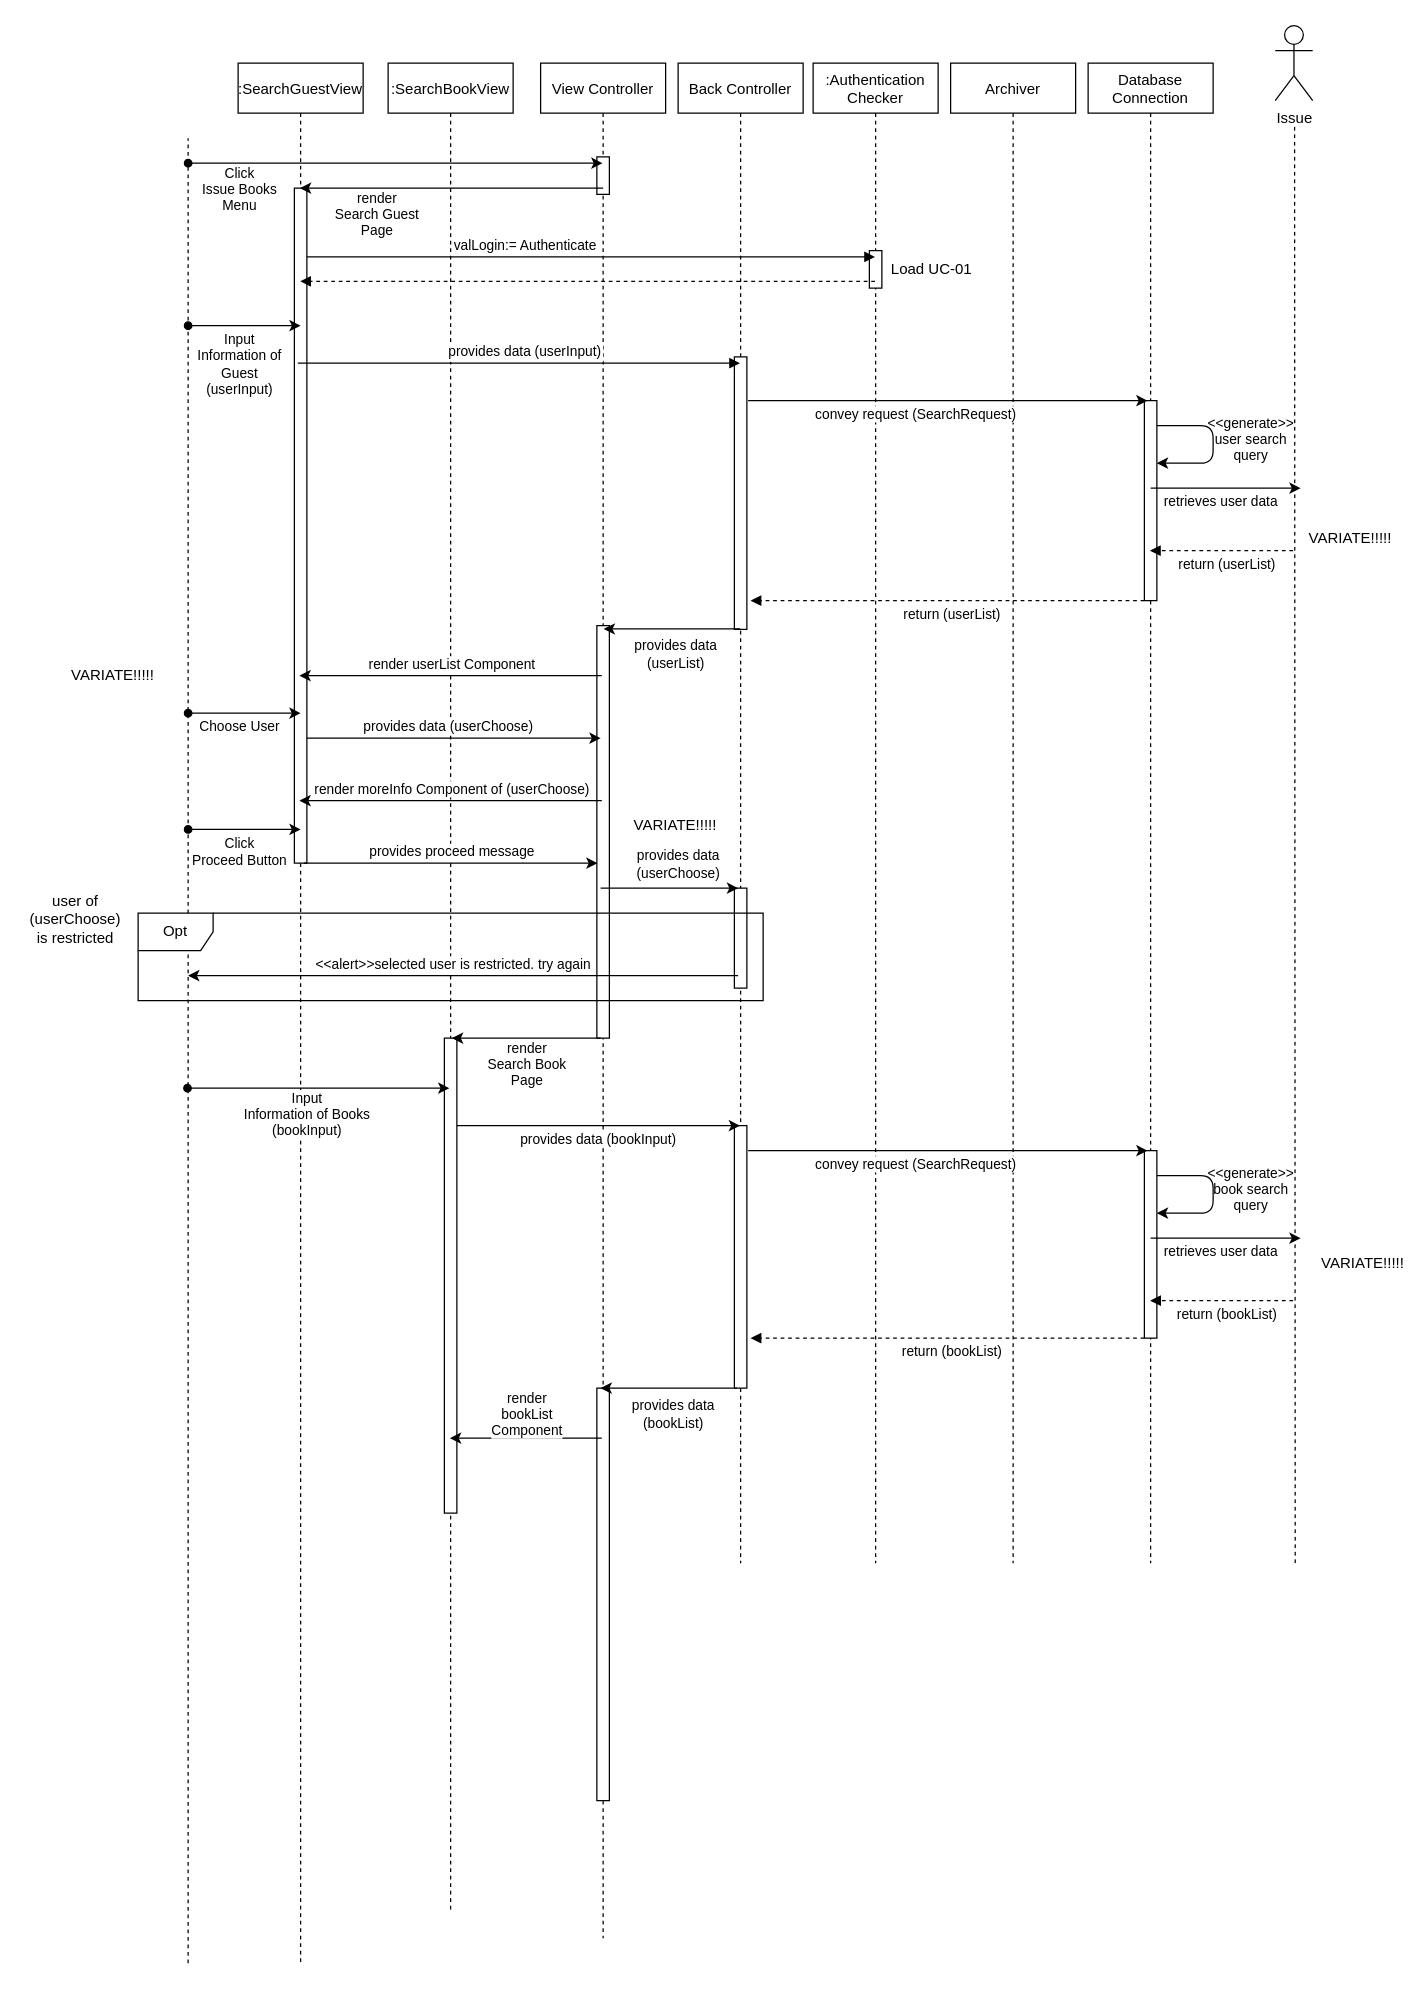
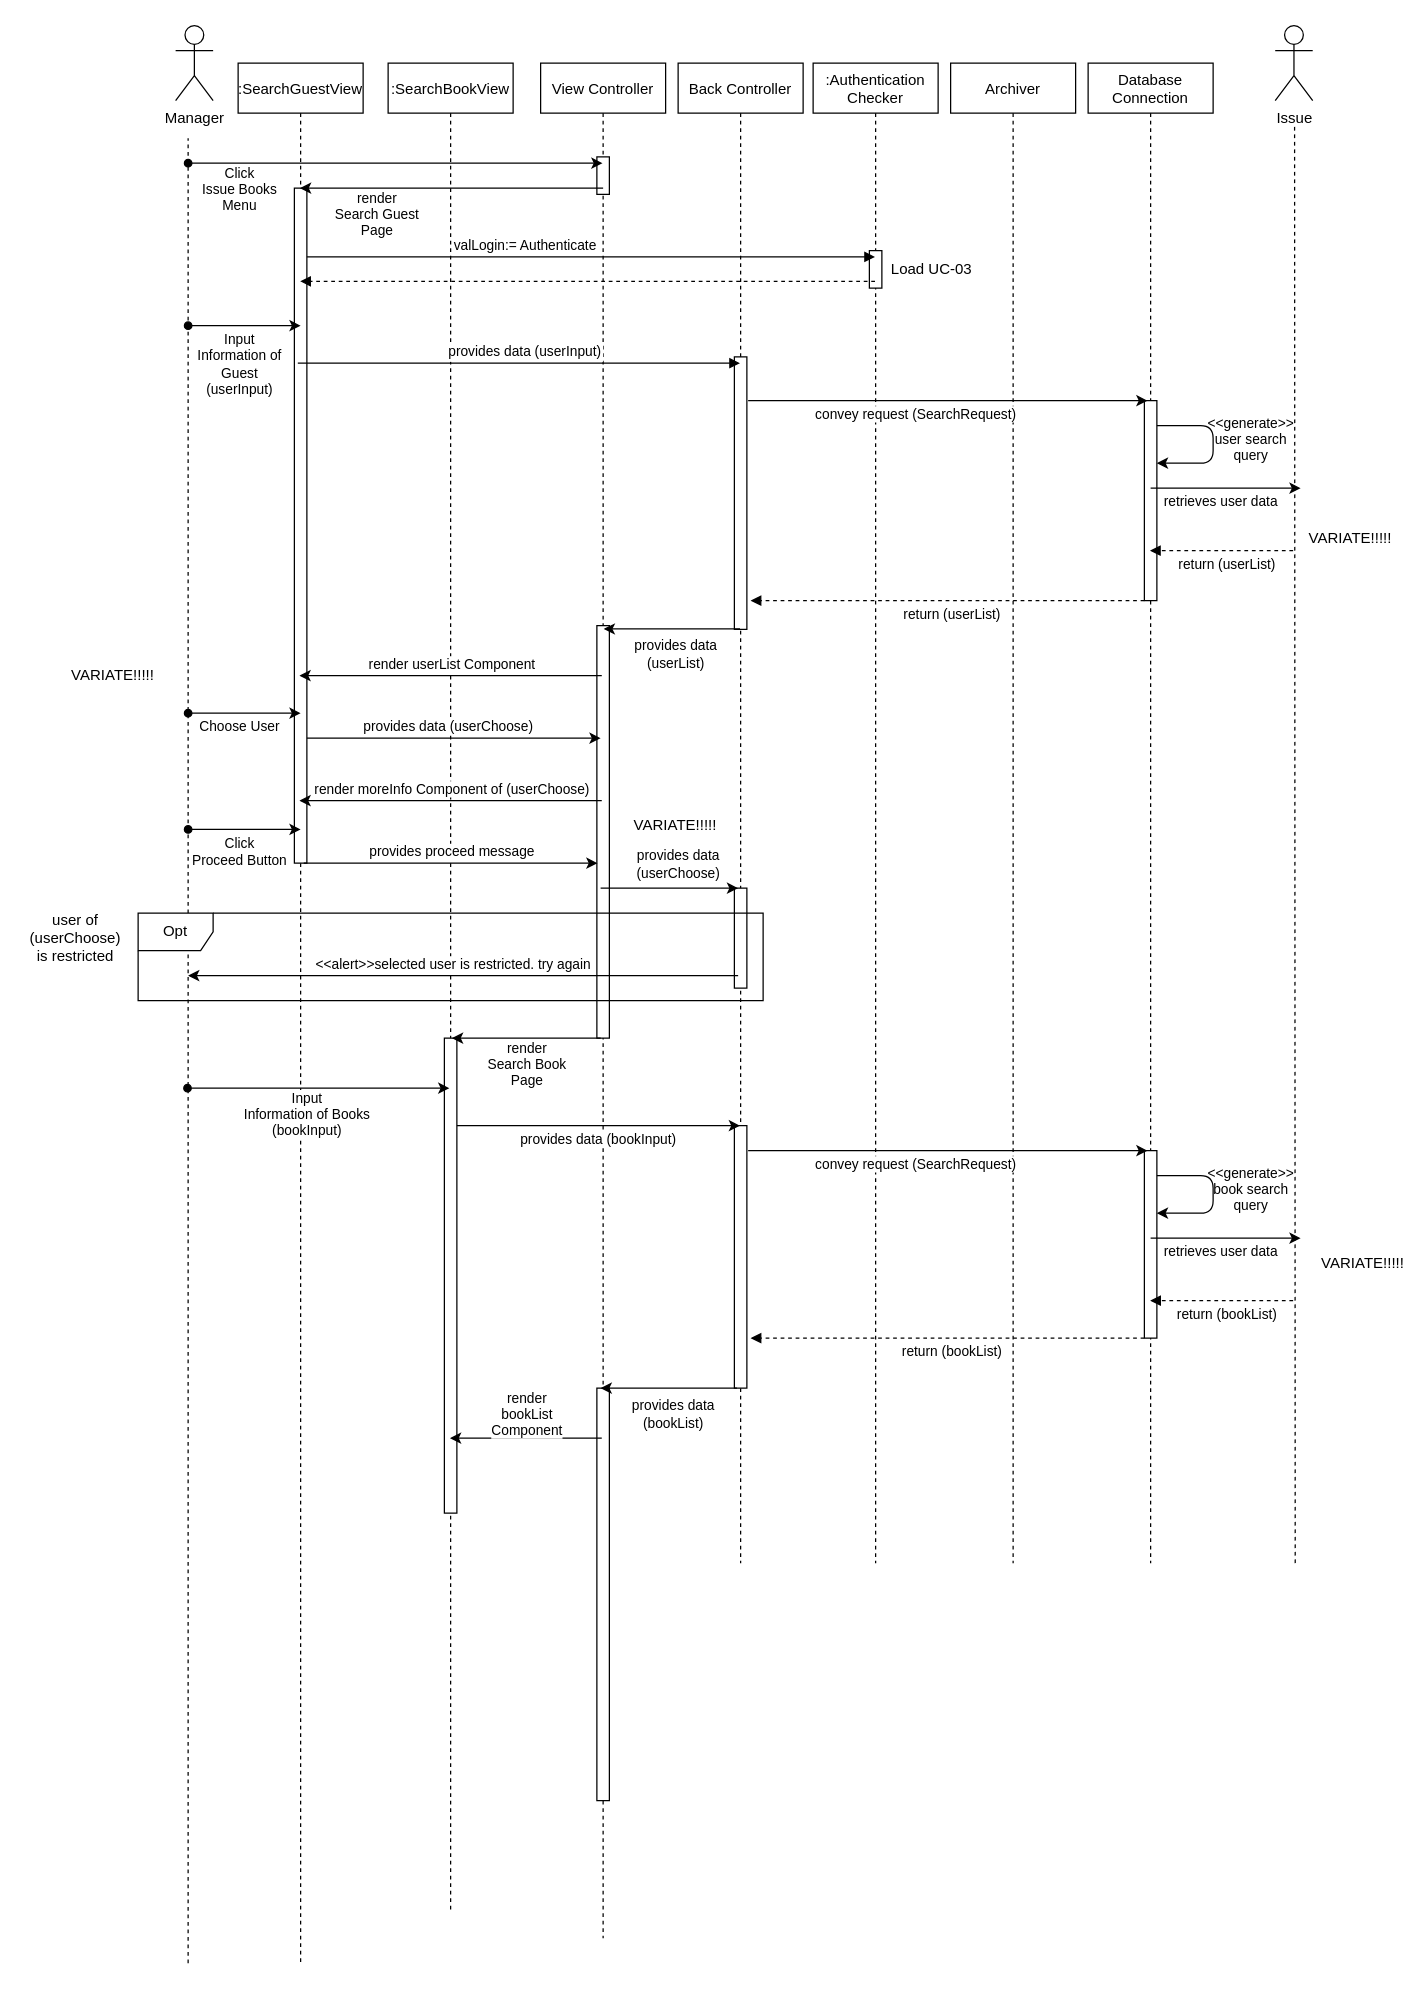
node "Manager": added
node "Load UC-01": label "Load UC-01" -> "Load UC-03"
node "user of (userChoose) is restricted": moved (76, 919) -> (76, 938)
